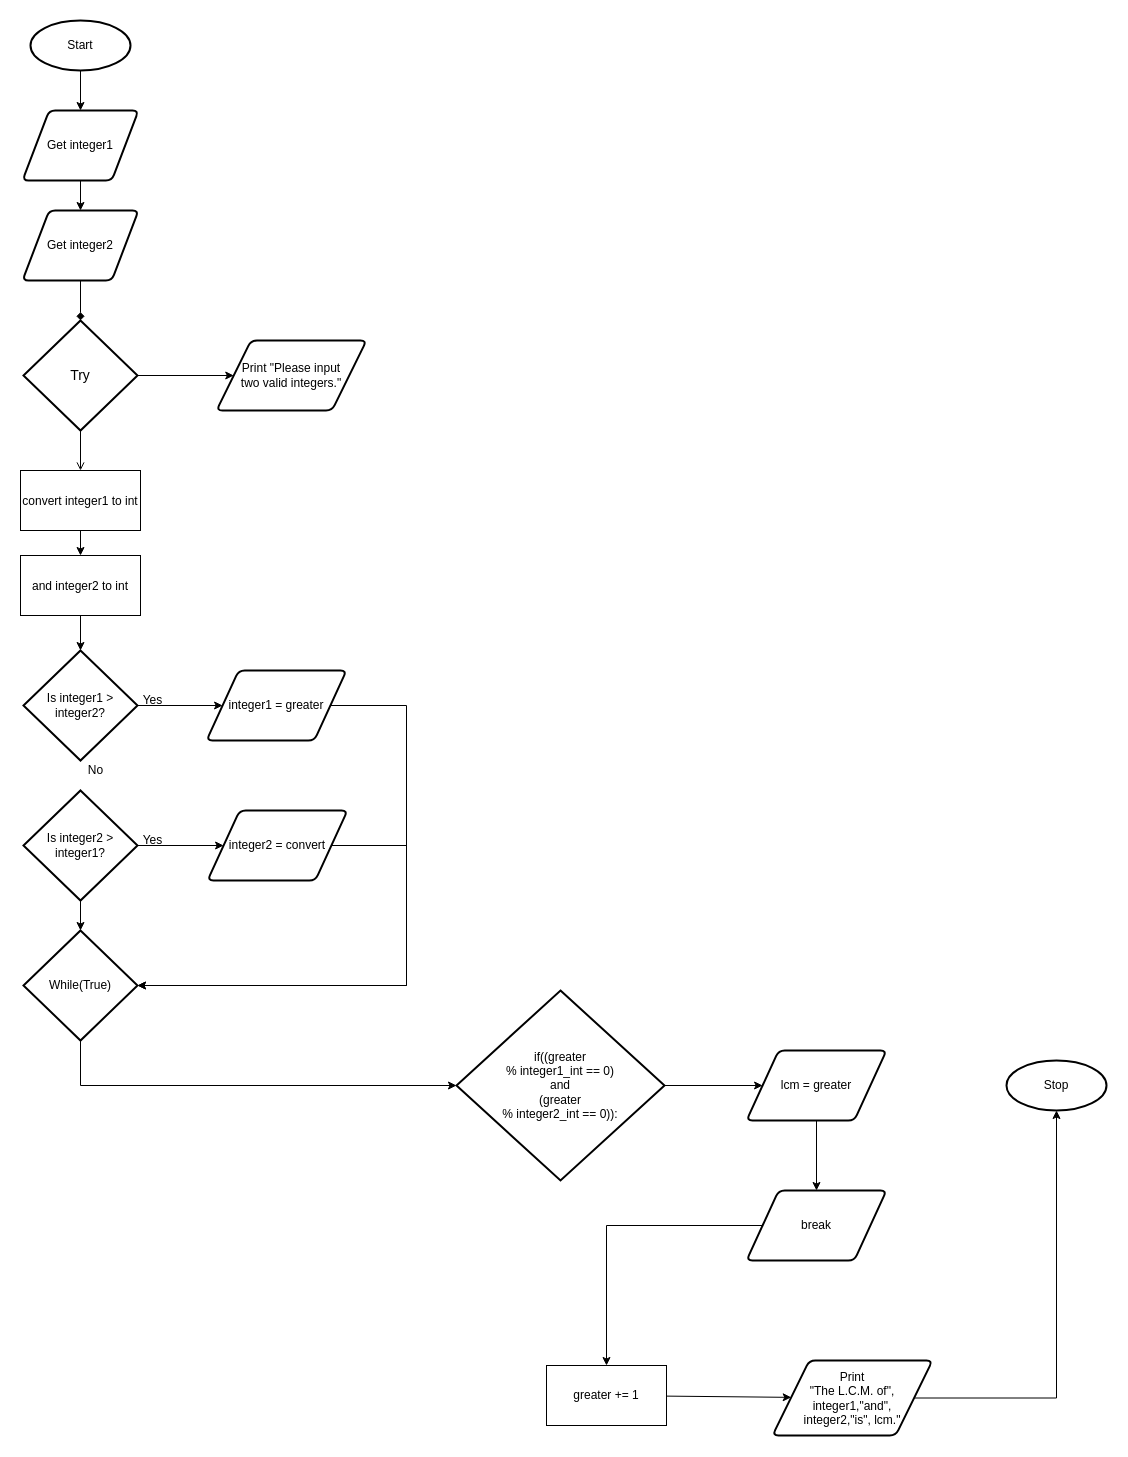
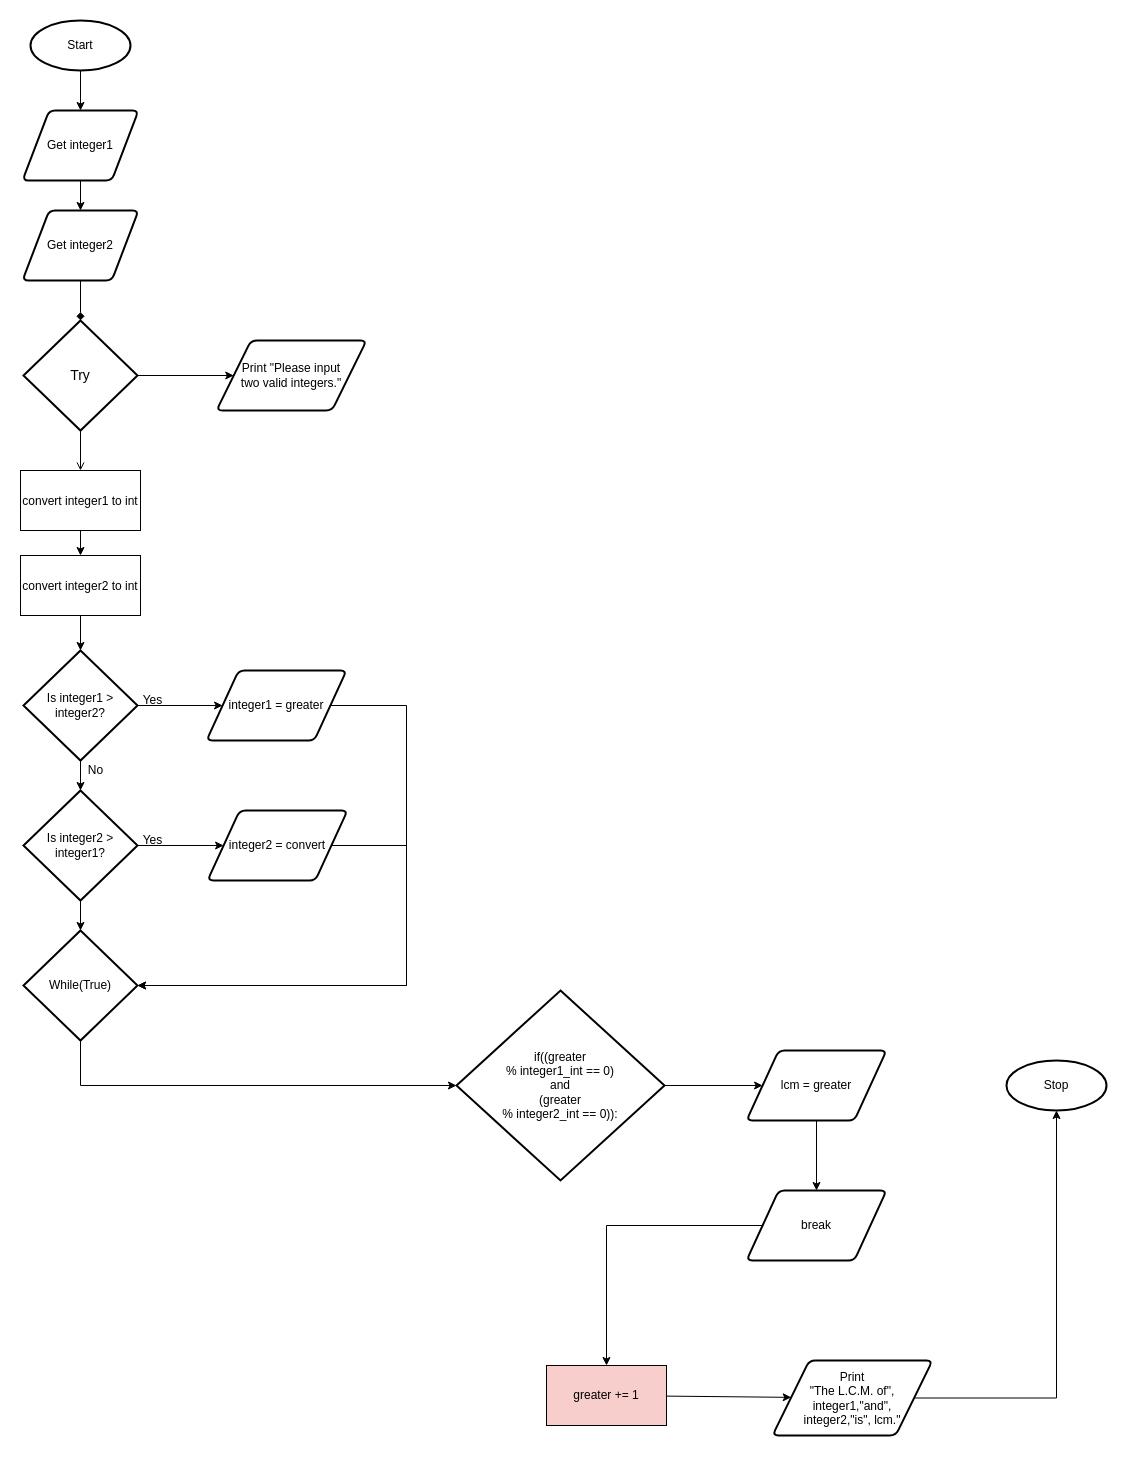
node "and integer2 to int": label "and integer2 to int" -> "convert integer2 to int"
edge "Is integer1 > integer2?" -> "Is integer2 > integer1?": added
node "greater += 1": fillcolor #ffffff -> #f8cecc
